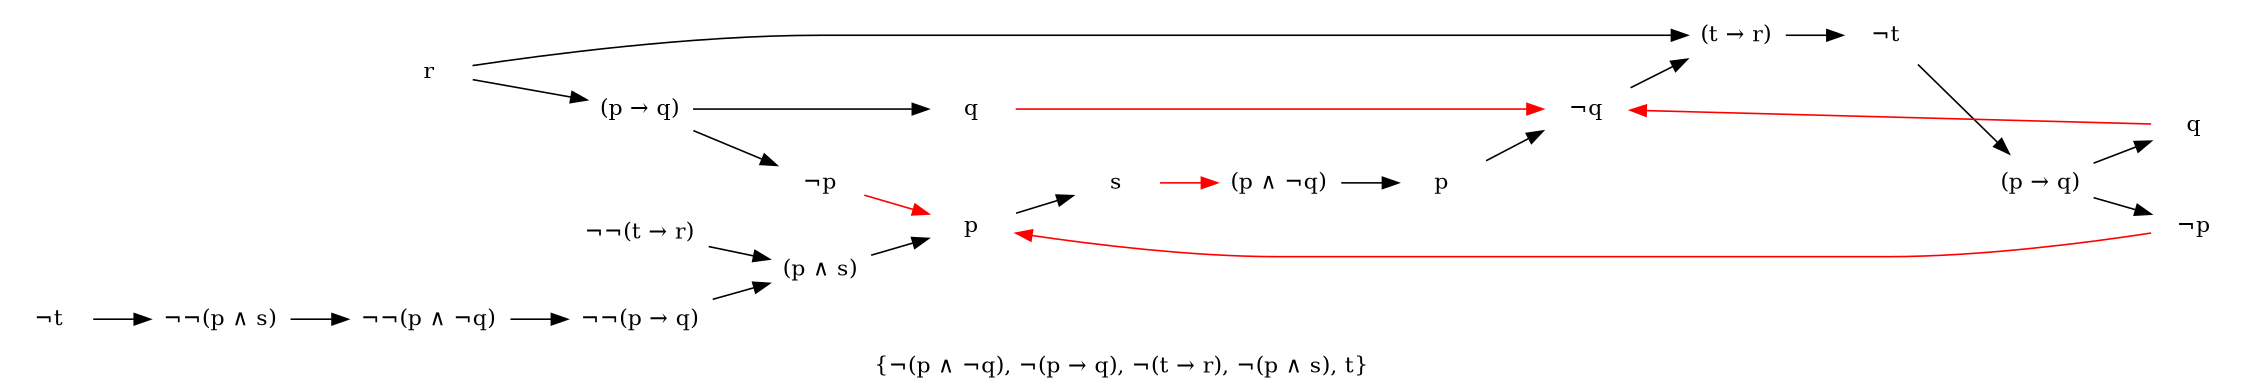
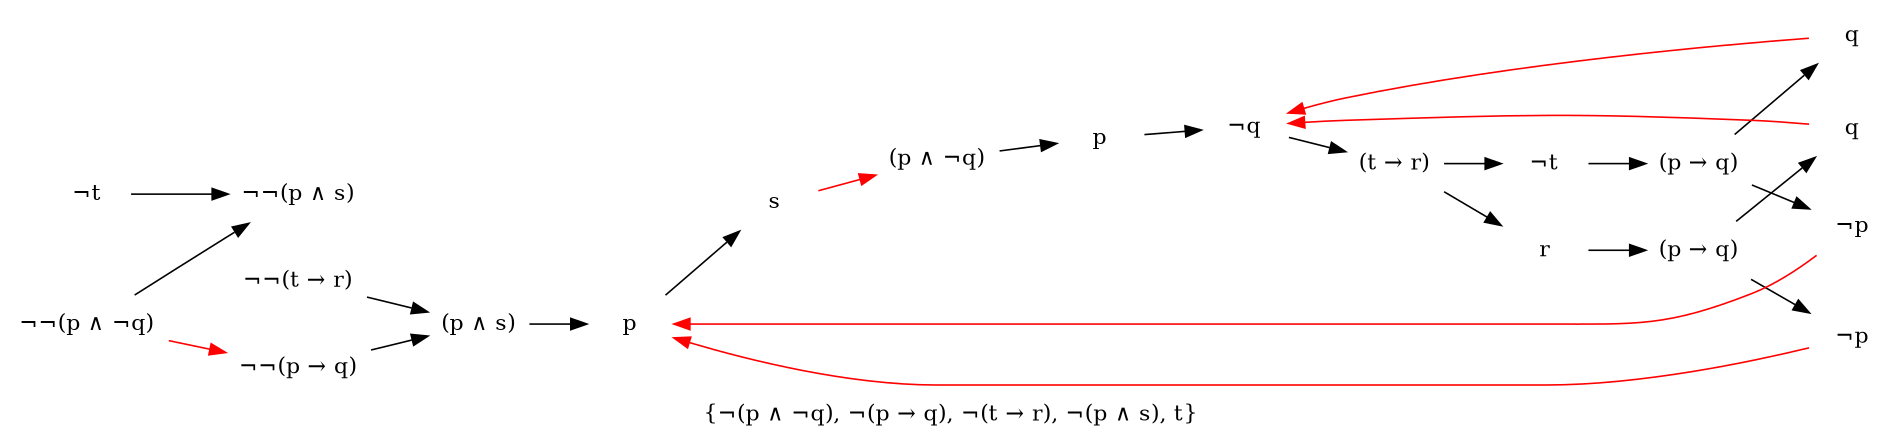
edge "r" -> "(t → r)": reversed
edge "¬¬(p ∧ s)" -> "¬¬(p ∧ ¬q)": reversed
edge "¬¬(p ∧ ¬q)" -> "¬¬(p → q)": color black -> red
